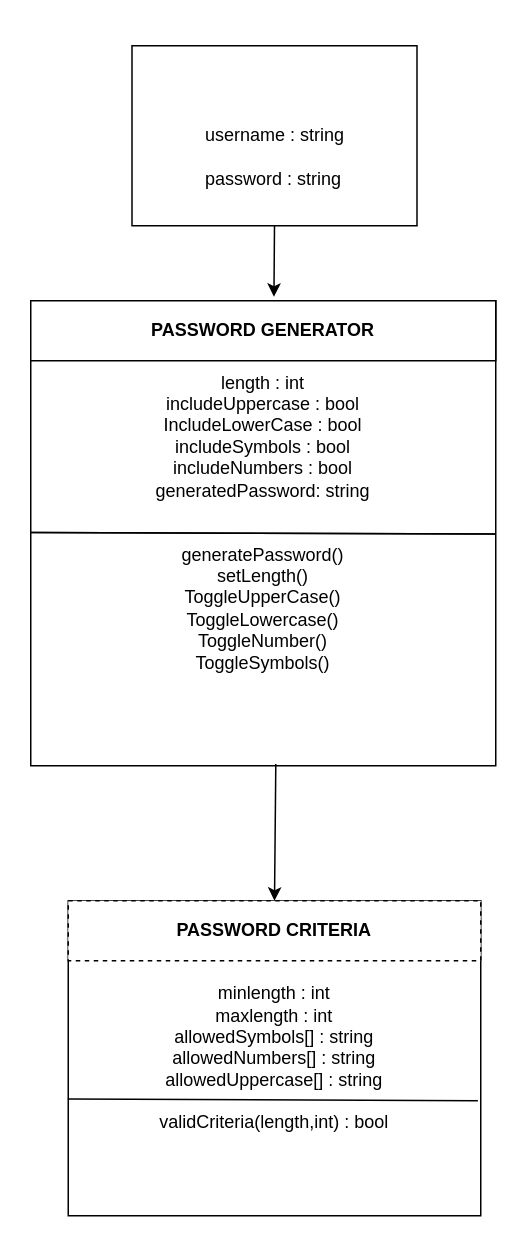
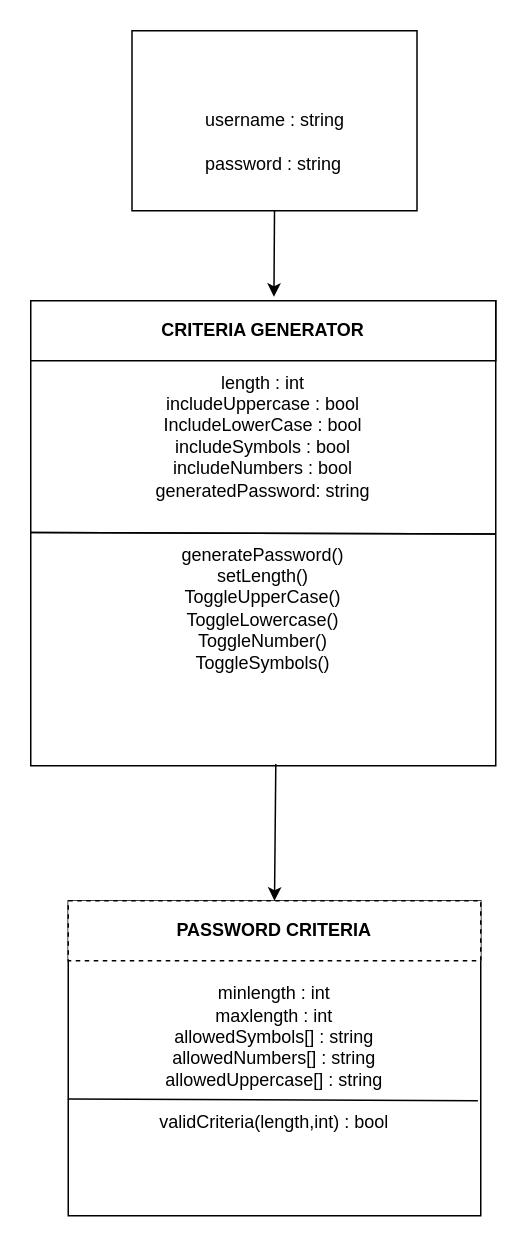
node "username : string password : string": moved (275, 136) -> (275, 121)
node "PASSWORD GENERATOR": label "PASSWORD GENERATOR" -> "CRITERIA GENERATOR"
